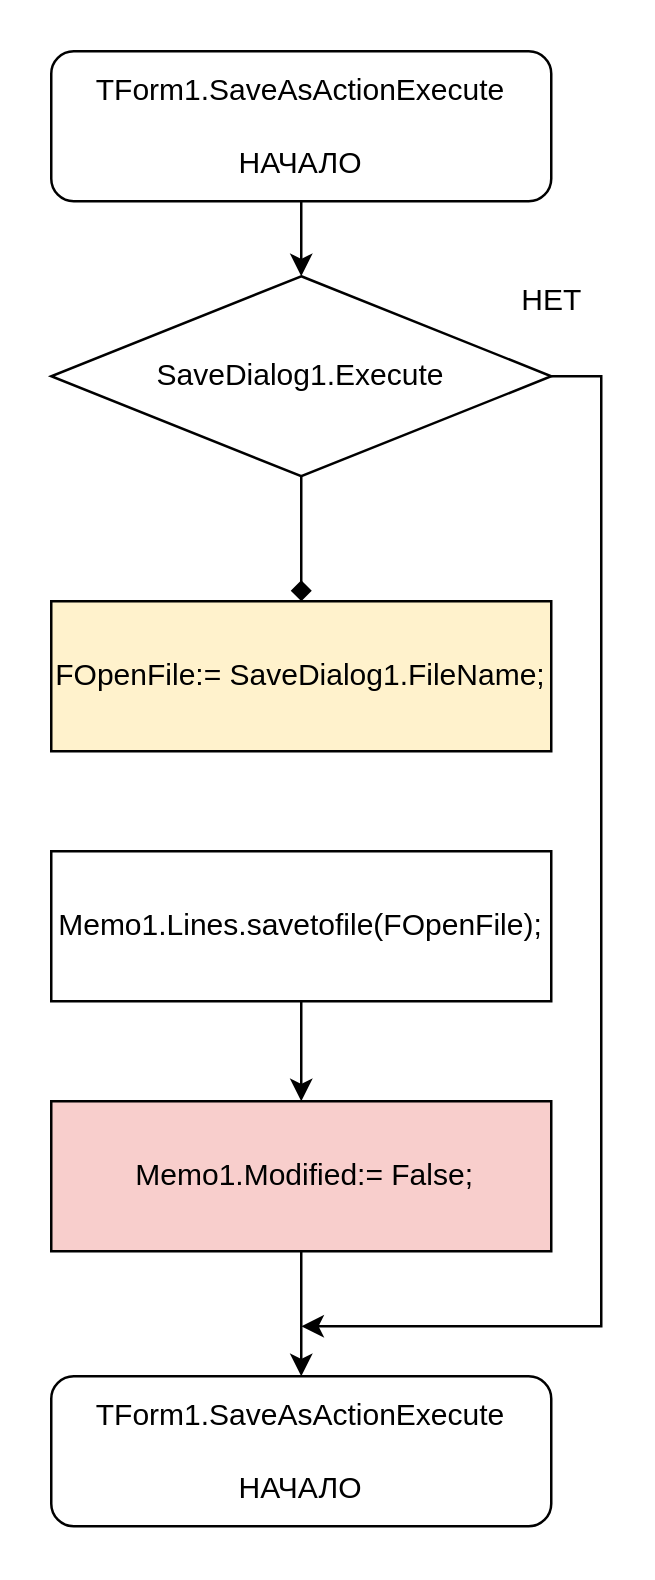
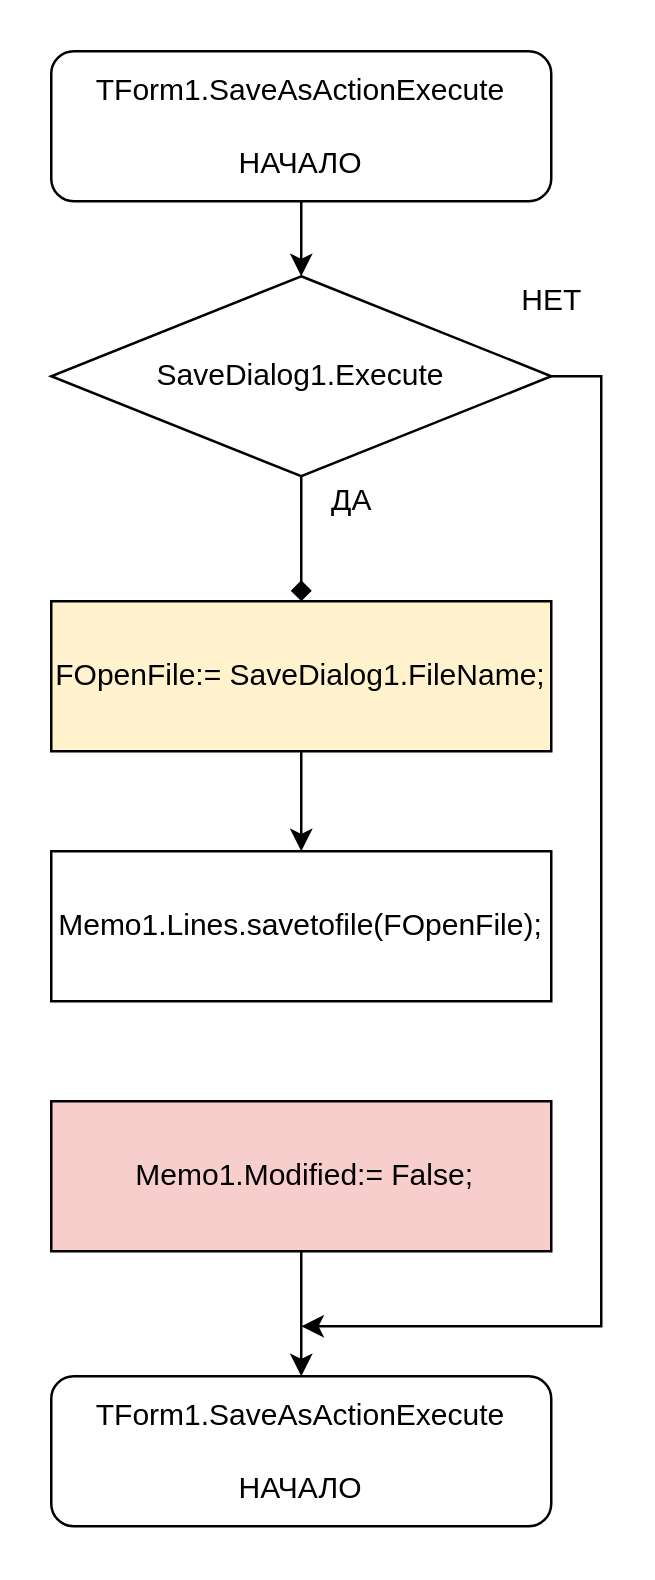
node "ДА": added
edge "FOpenFile:= SaveDialog1.FileName;" -> "Memo1.Lines.savetofile(FOpenFile);": added
edge "Memo1.Lines.savetofile(FOpenFile);" -> "Memo1.Modified:= False;": removed
